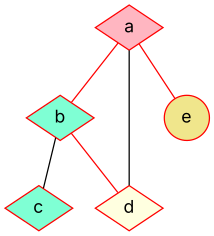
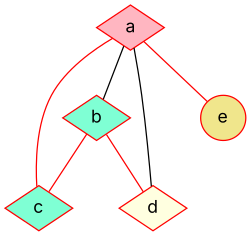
edge "a" -- "b": color red -> black
edge "a" -- "c": added
edge "b" -- "c": color black -> red
